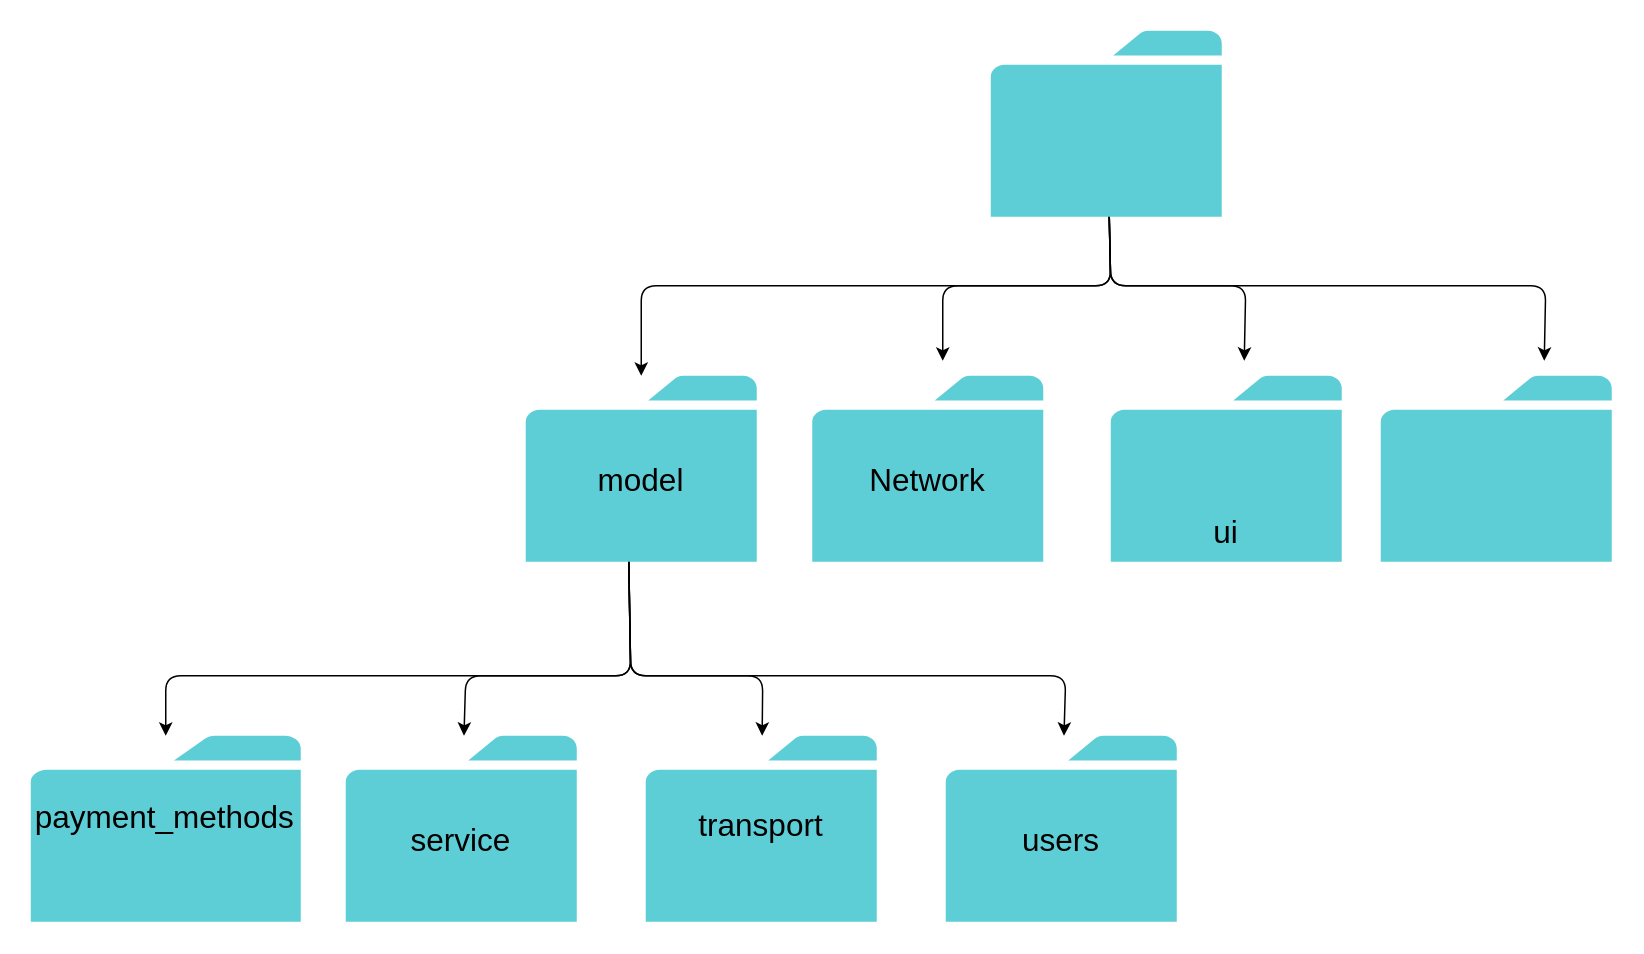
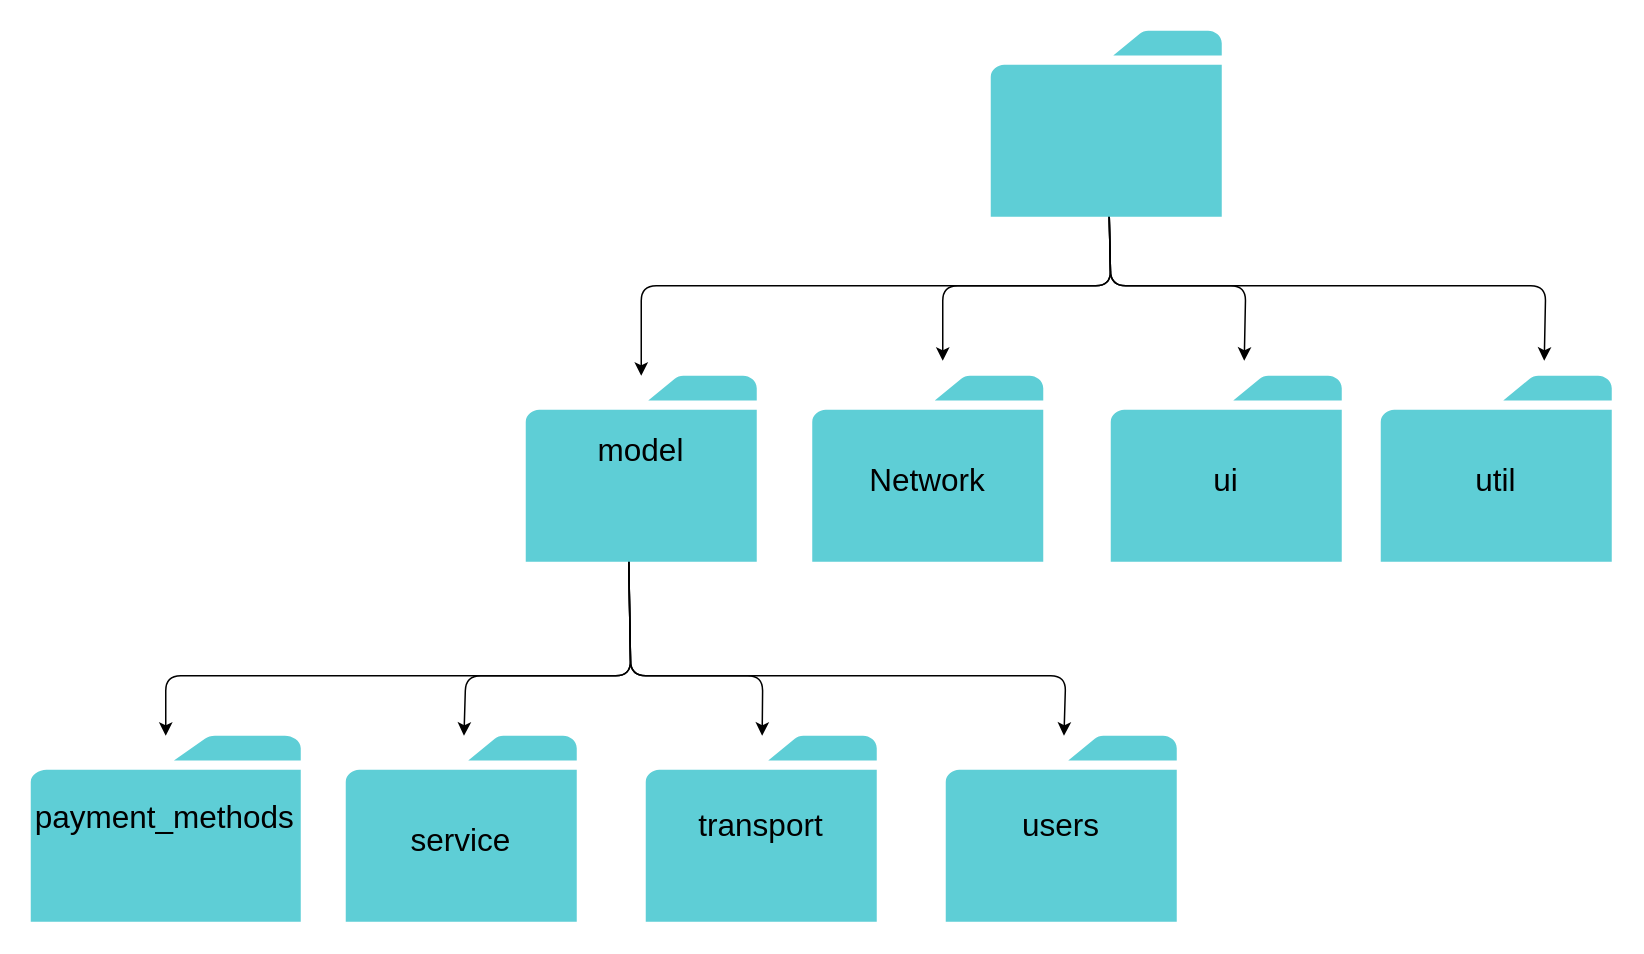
node "model": moved (641, 479) -> (641, 449)
node "util": added
node "ui": moved (1226, 532) -> (1226, 479)
node "users": moved (1061, 839) -> (1061, 824)
